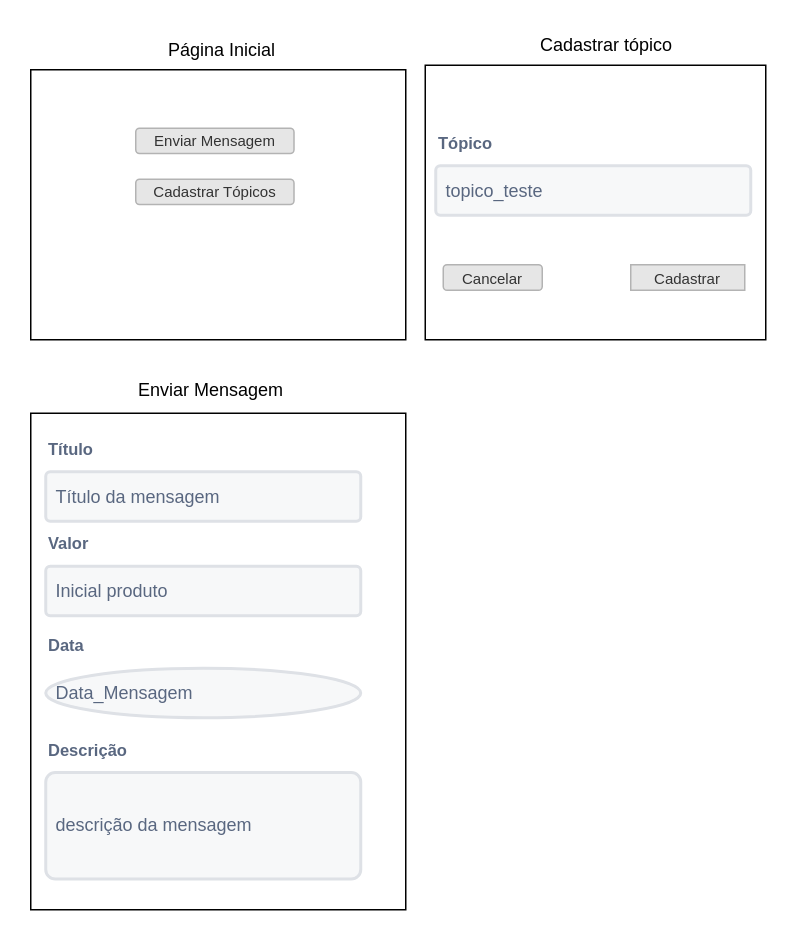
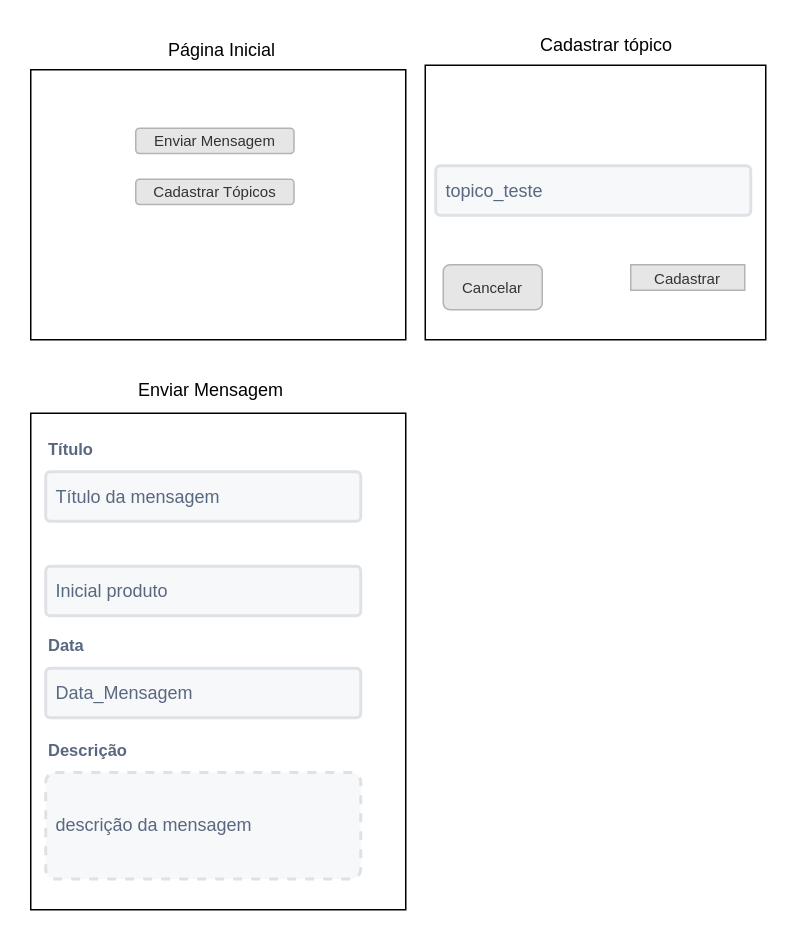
node "Tópico": removed
node "Cancelar": size 99x26 -> 99x45
node "Valor": removed
node "Data_Mensagem": shape ellipse -> rounded rectangle
node "descrição da mensagem": style solid -> dashed
